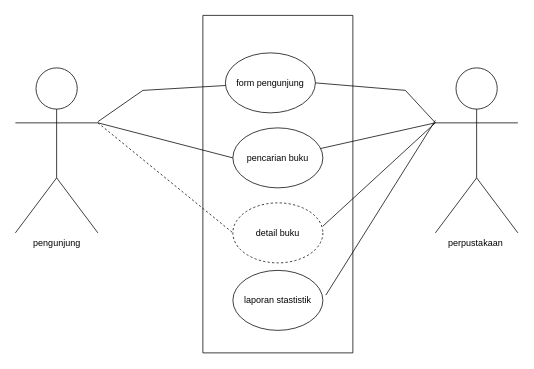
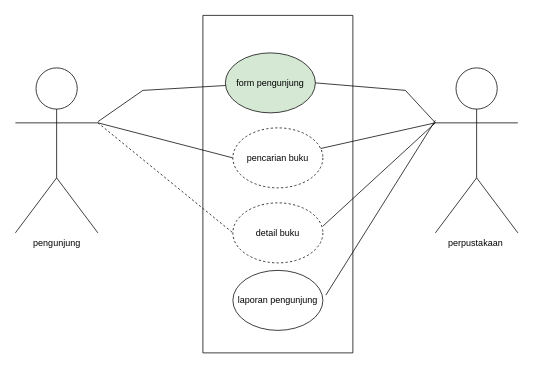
node "form pengunjung": fillcolor #ffffff -> #d5e8d4
node "pencarian buku": style solid -> dashed
node "laporan stastistik": label "laporan stastistik" -> "laporan pengunjung"
